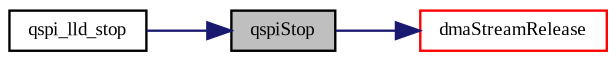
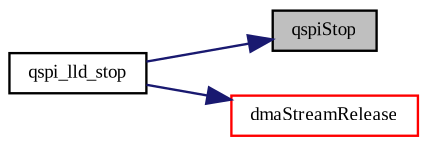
edge "qspiStop" -> "dmaStreamRelease": now "qspi_lld_stop" -> "dmaStreamRelease"
